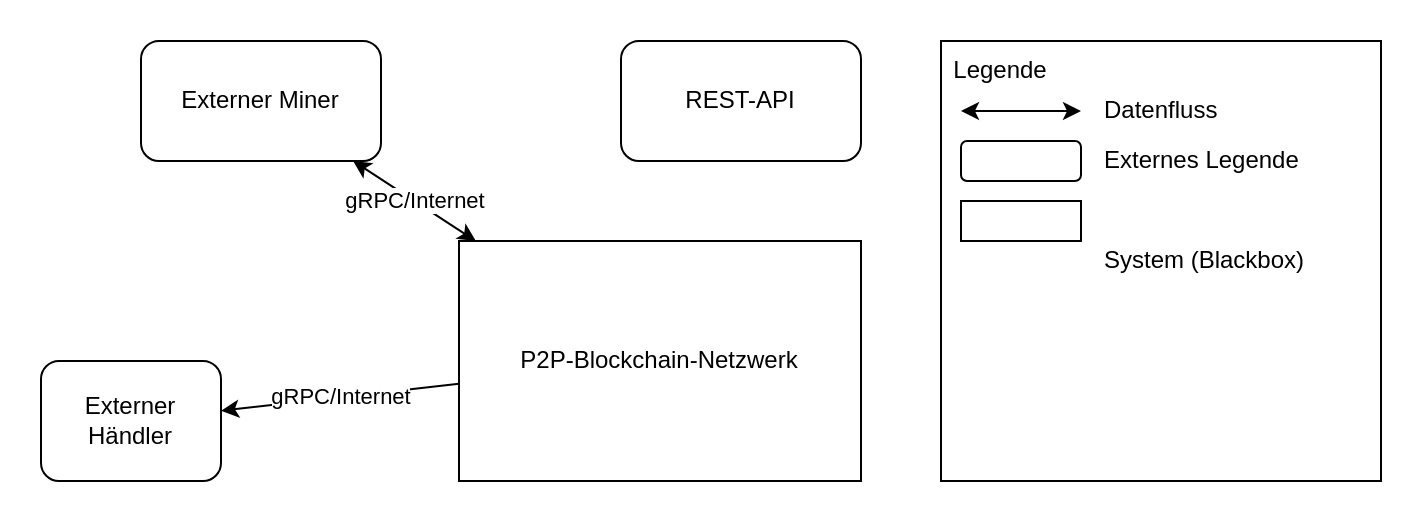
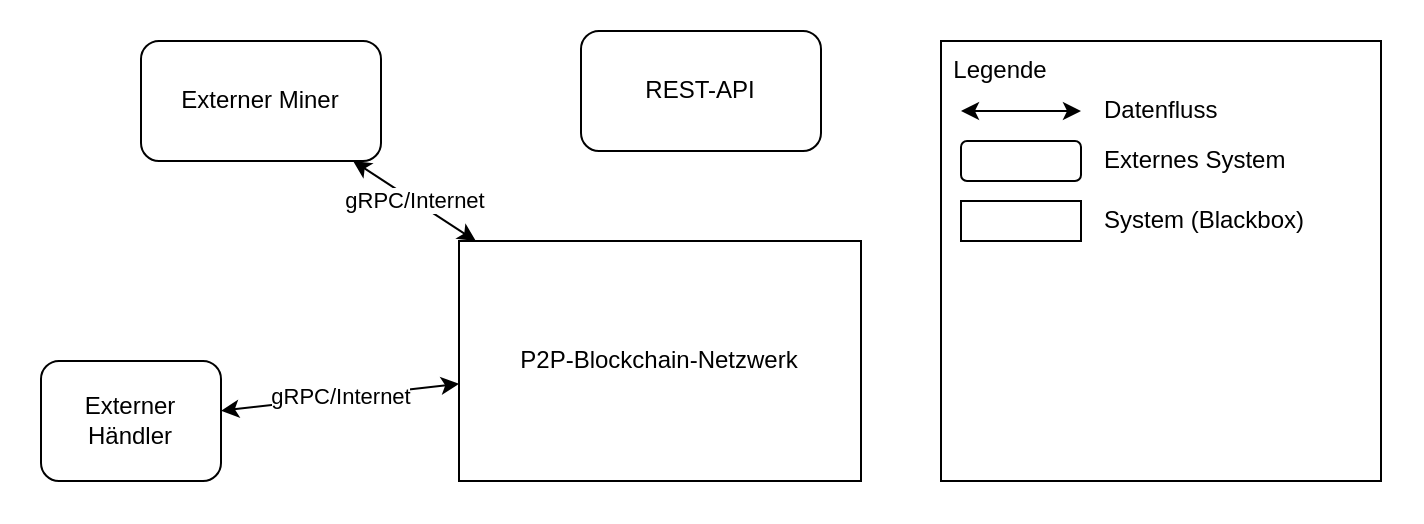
node "REST-API": moved (741, 101) -> (701, 91)
node "Externes Legende": label "Externes Legende" -> "Externes System"
node "System (Blackbox)": moved (1231, 261) -> (1231, 221)
edge "P2P-Blockchain-Netzwerk" -> "Externer Händler": arrowhead none -> classic
